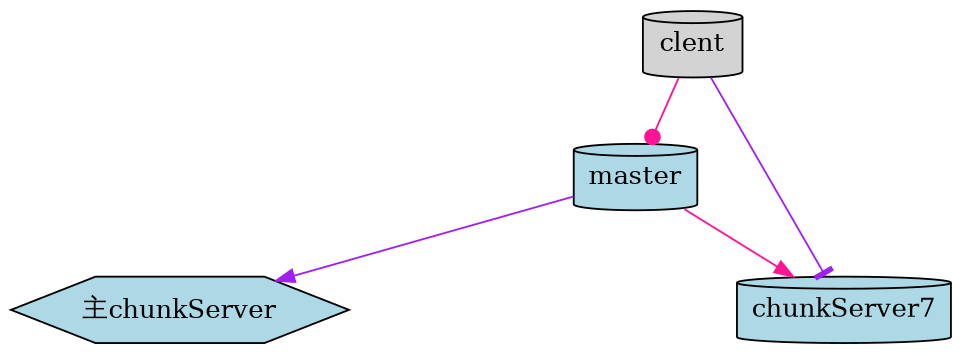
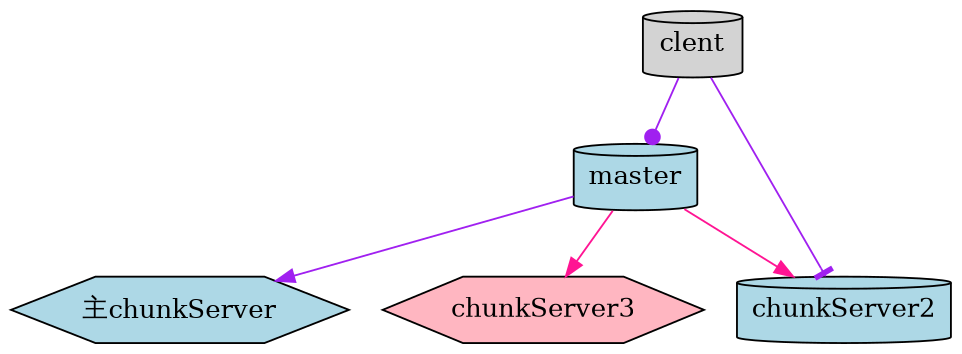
edge "clent" -> "master": color deeppink -> purple
node "chunkServer3": added
node "chunkServer7": label "chunkServer7" -> "chunkServer2"
